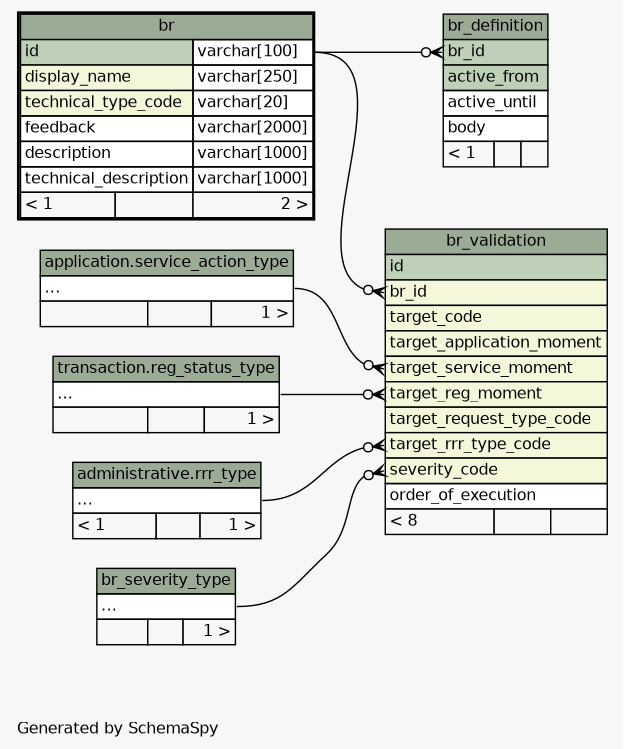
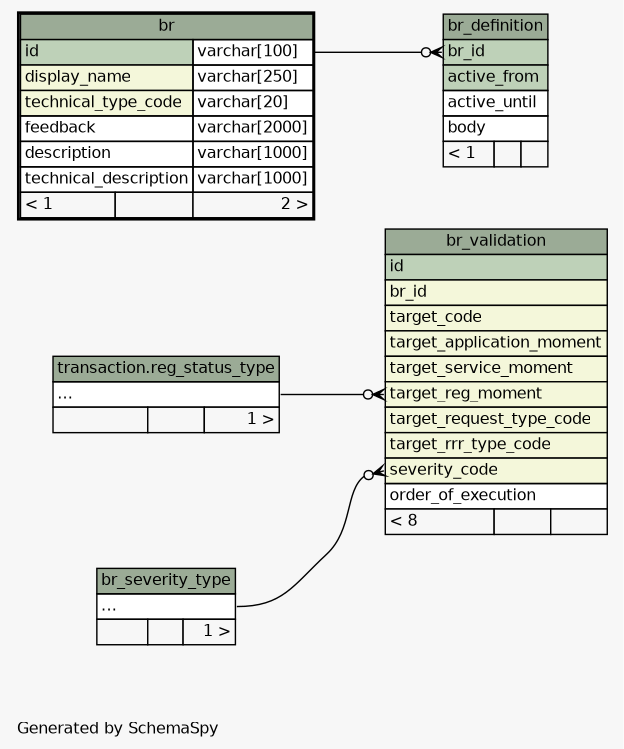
edge "br" -> "br_validation": removed
node "application.service_action_type": removed
node "administrative.rrr_type": removed
